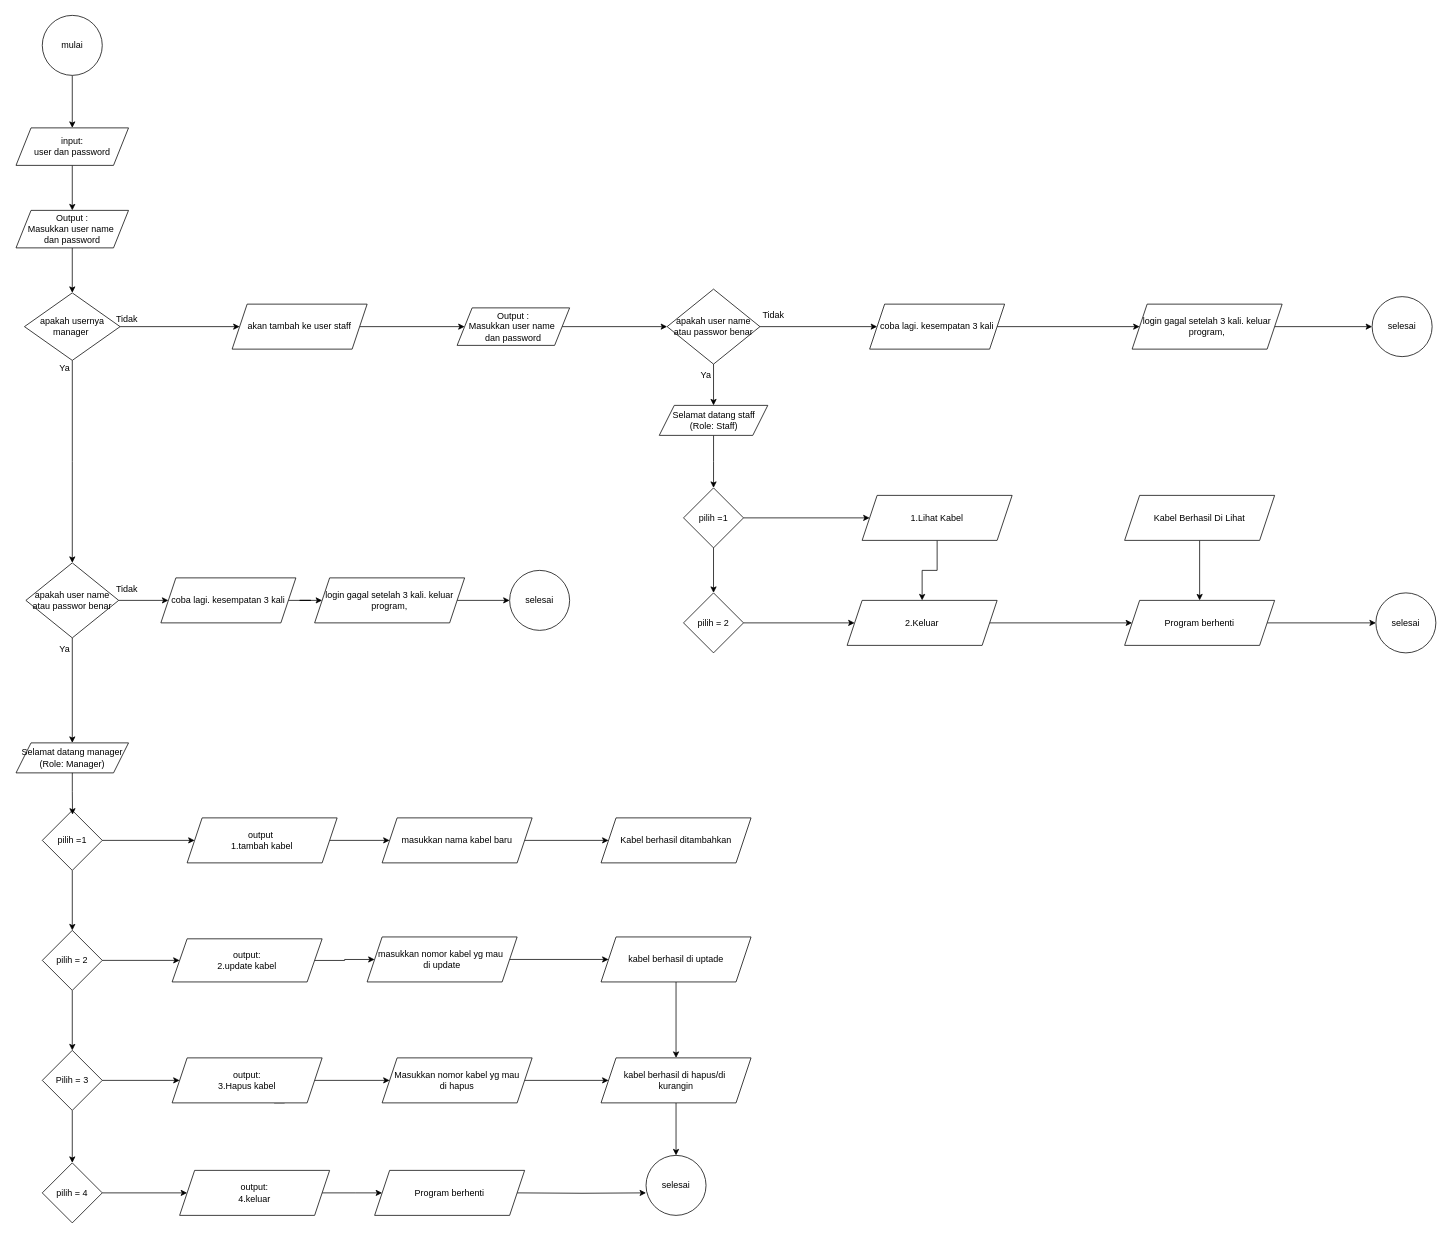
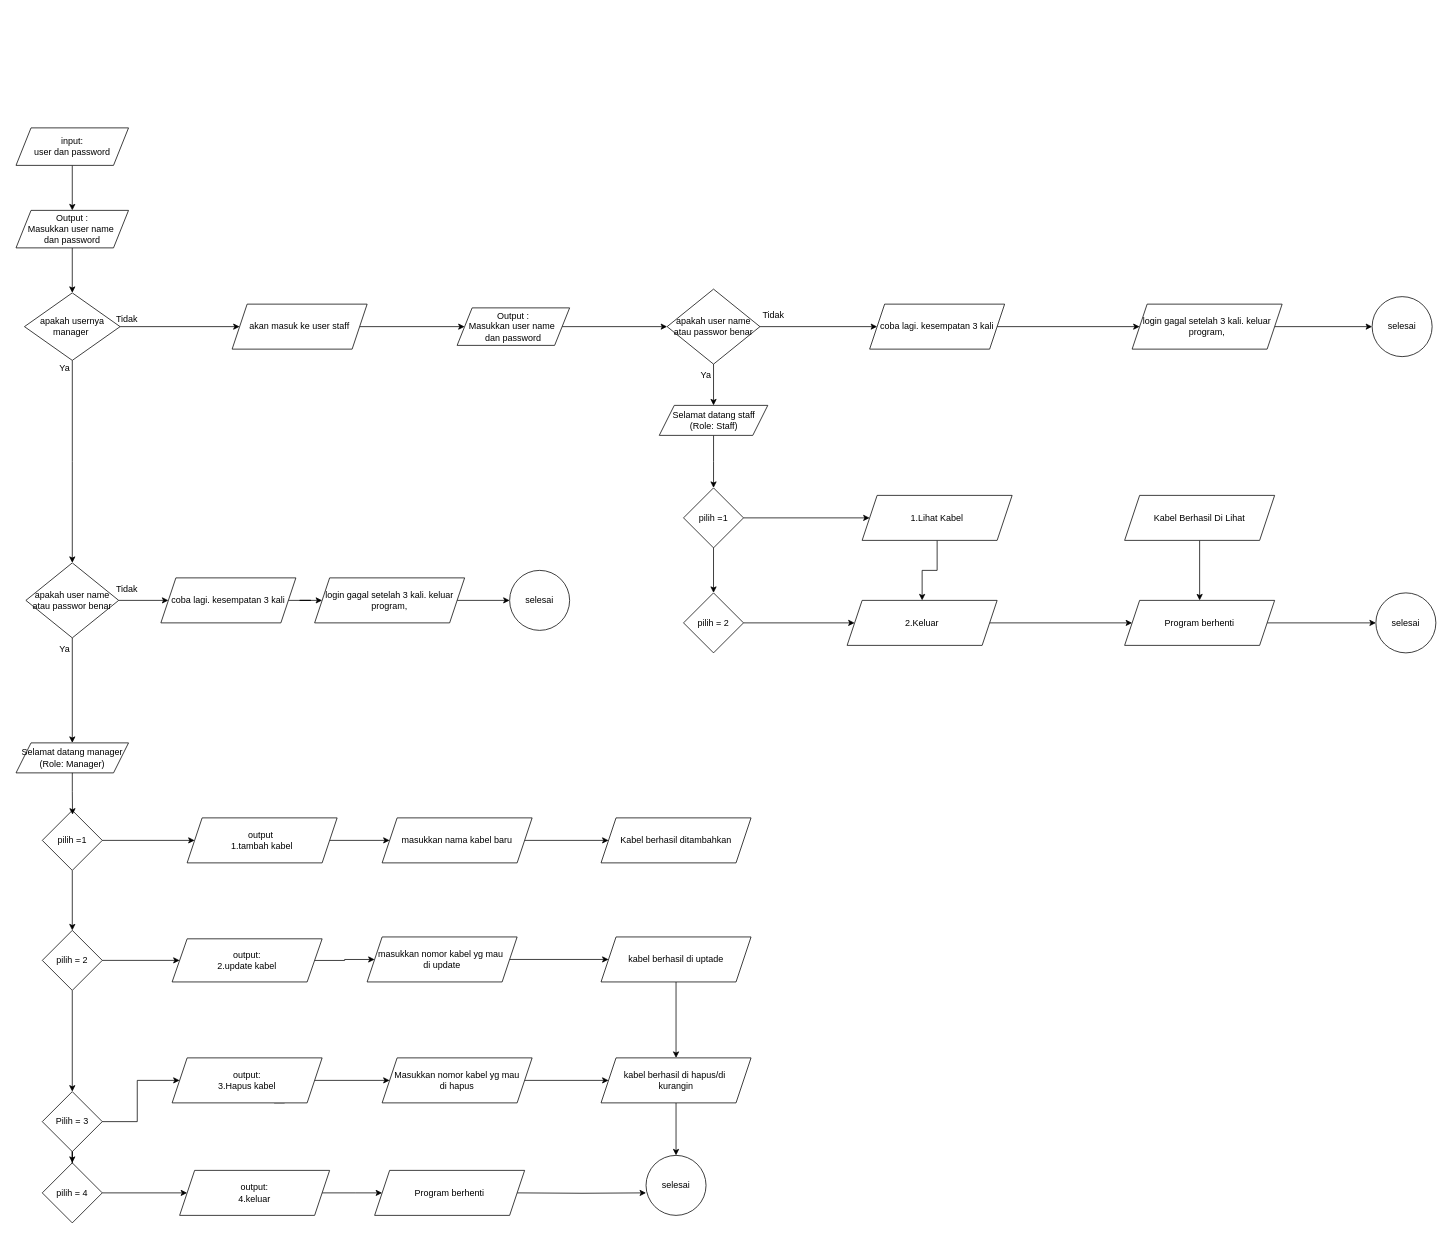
node "mulai": removed
edge "mulai" -> "input: user dan password": removed
node "akan tambah ke user staff": label "akan tambah ke user staff" -> "akan masuk ke user staff"
node "Pilih = 3": moved (72, 1080) -> (72, 1122)
